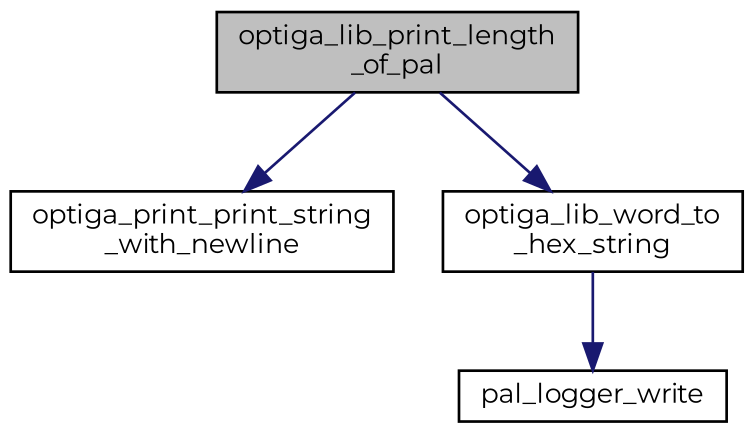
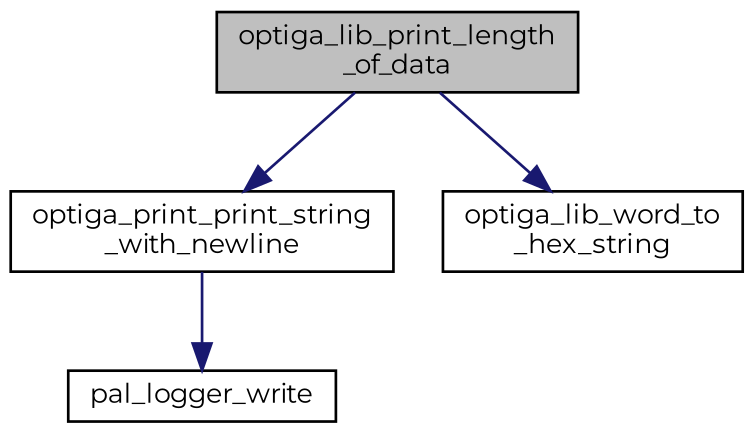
node "optiga_lib_print_length _of_pal": label "optiga_lib_print_length _of_pal" -> "optiga_lib_print_length _of_data"
edge "optiga_lib_word_to _hex_string" -> "pal_logger_write": now "optiga_print_print_string _with_newline" -> "pal_logger_write"
